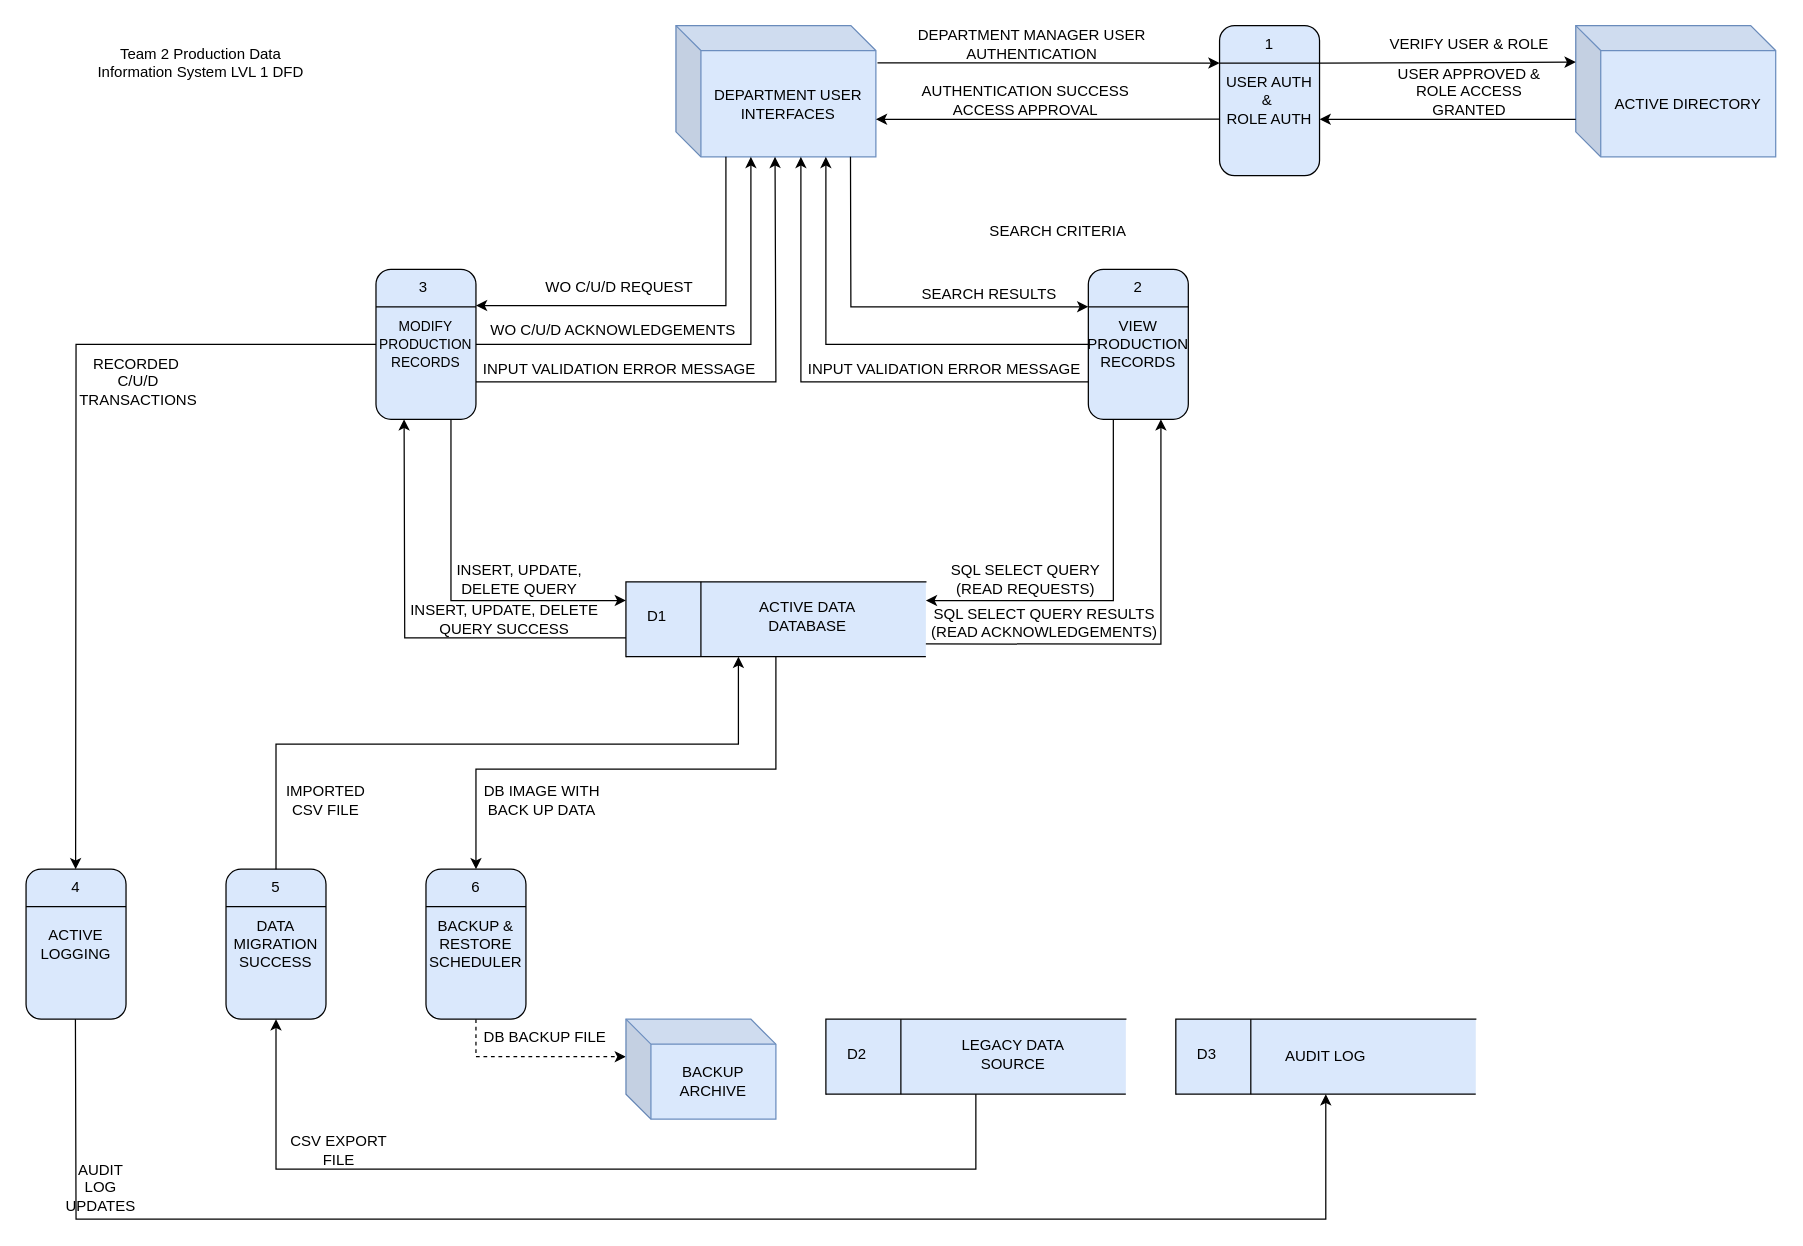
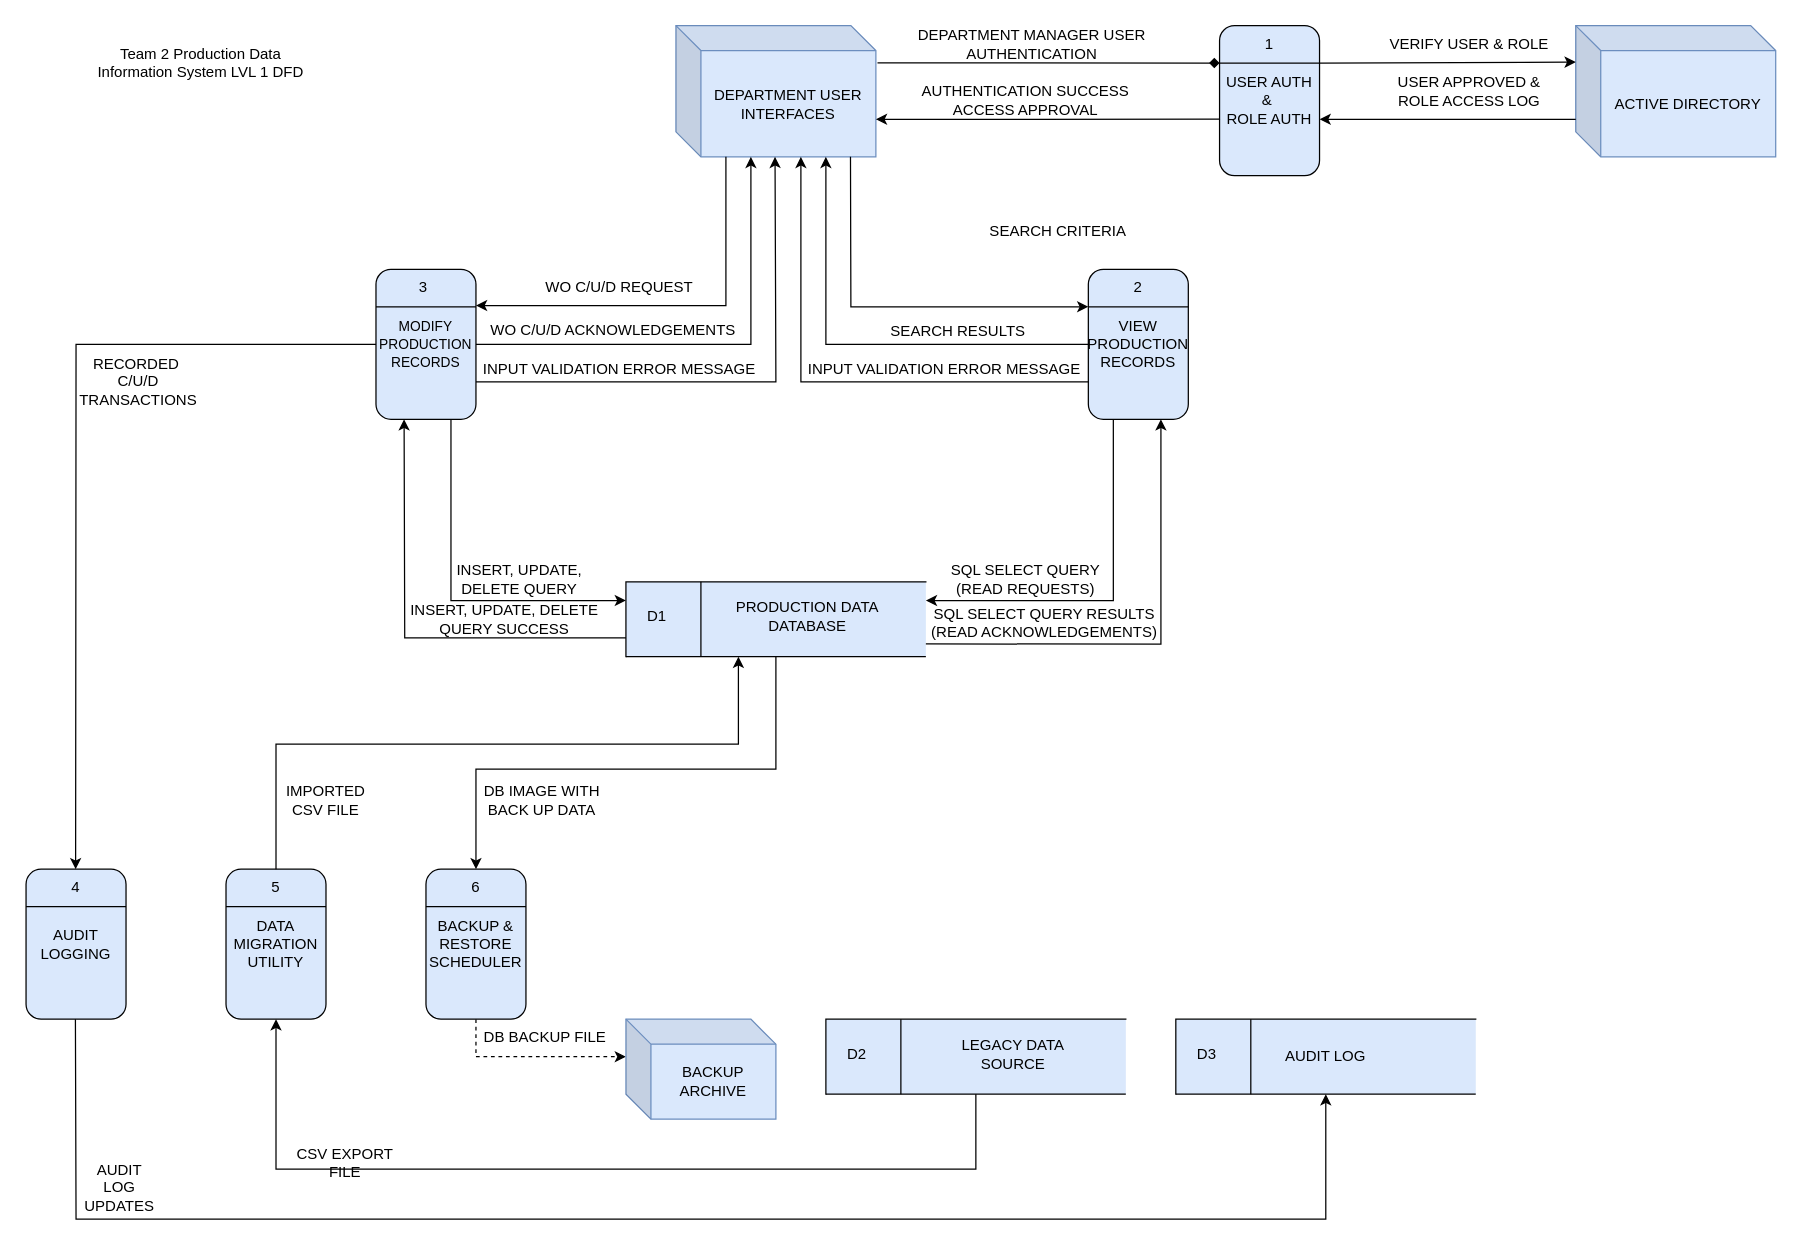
edge "DEPARTMENT USER INTERFACES" -> "USER AUTH & ROLE AUTH": arrowhead classic -> diamond
node "USER APPROVED & ROLE ACCESS GRANTED": label "USER APPROVED & ROLE ACCESS GRANTED" -> "USER APPROVED & ROLE ACCESS LOG"
node "SEARCH RESULTS": moved (989, 294) -> (958, 332)
node "ACTIVE DATA DATABASE": label "ACTIVE DATA DATABASE" -> "PRODUCTION DATA DATABASE"
node "ACTIVE LOGGING": label "ACTIVE LOGGING" -> "AUDIT LOGGING"
node "DATA MIGRATION SUCCESS": label "DATA MIGRATION SUCCESS" -> "DATA MIGRATION UTILITY"
node "CSV EXPORT FILE": moved (338, 1151) -> (344, 1163)
node "AUDIT LOG UPDATES": moved (101, 1188) -> (119, 1188)
